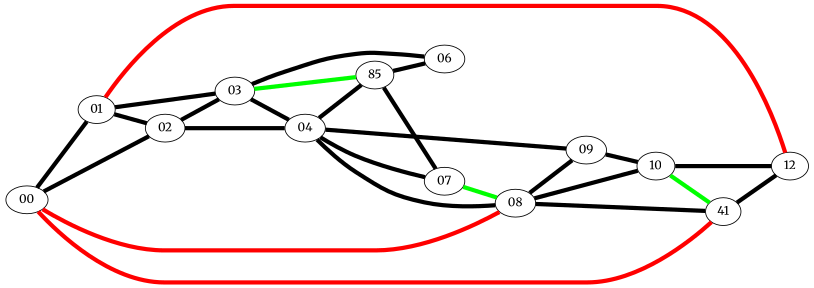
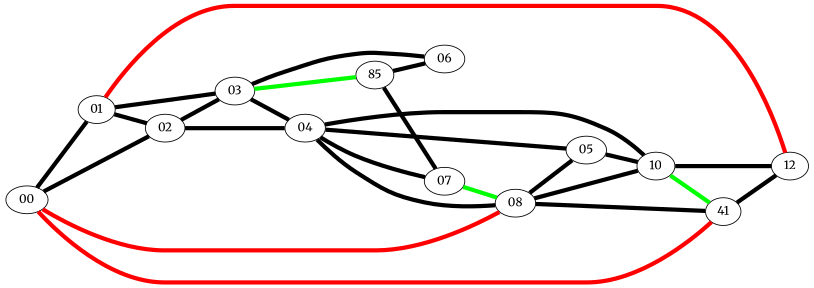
edge "85" -- "04": now "10" -- "04"
node "09": label "09" -> "05"
